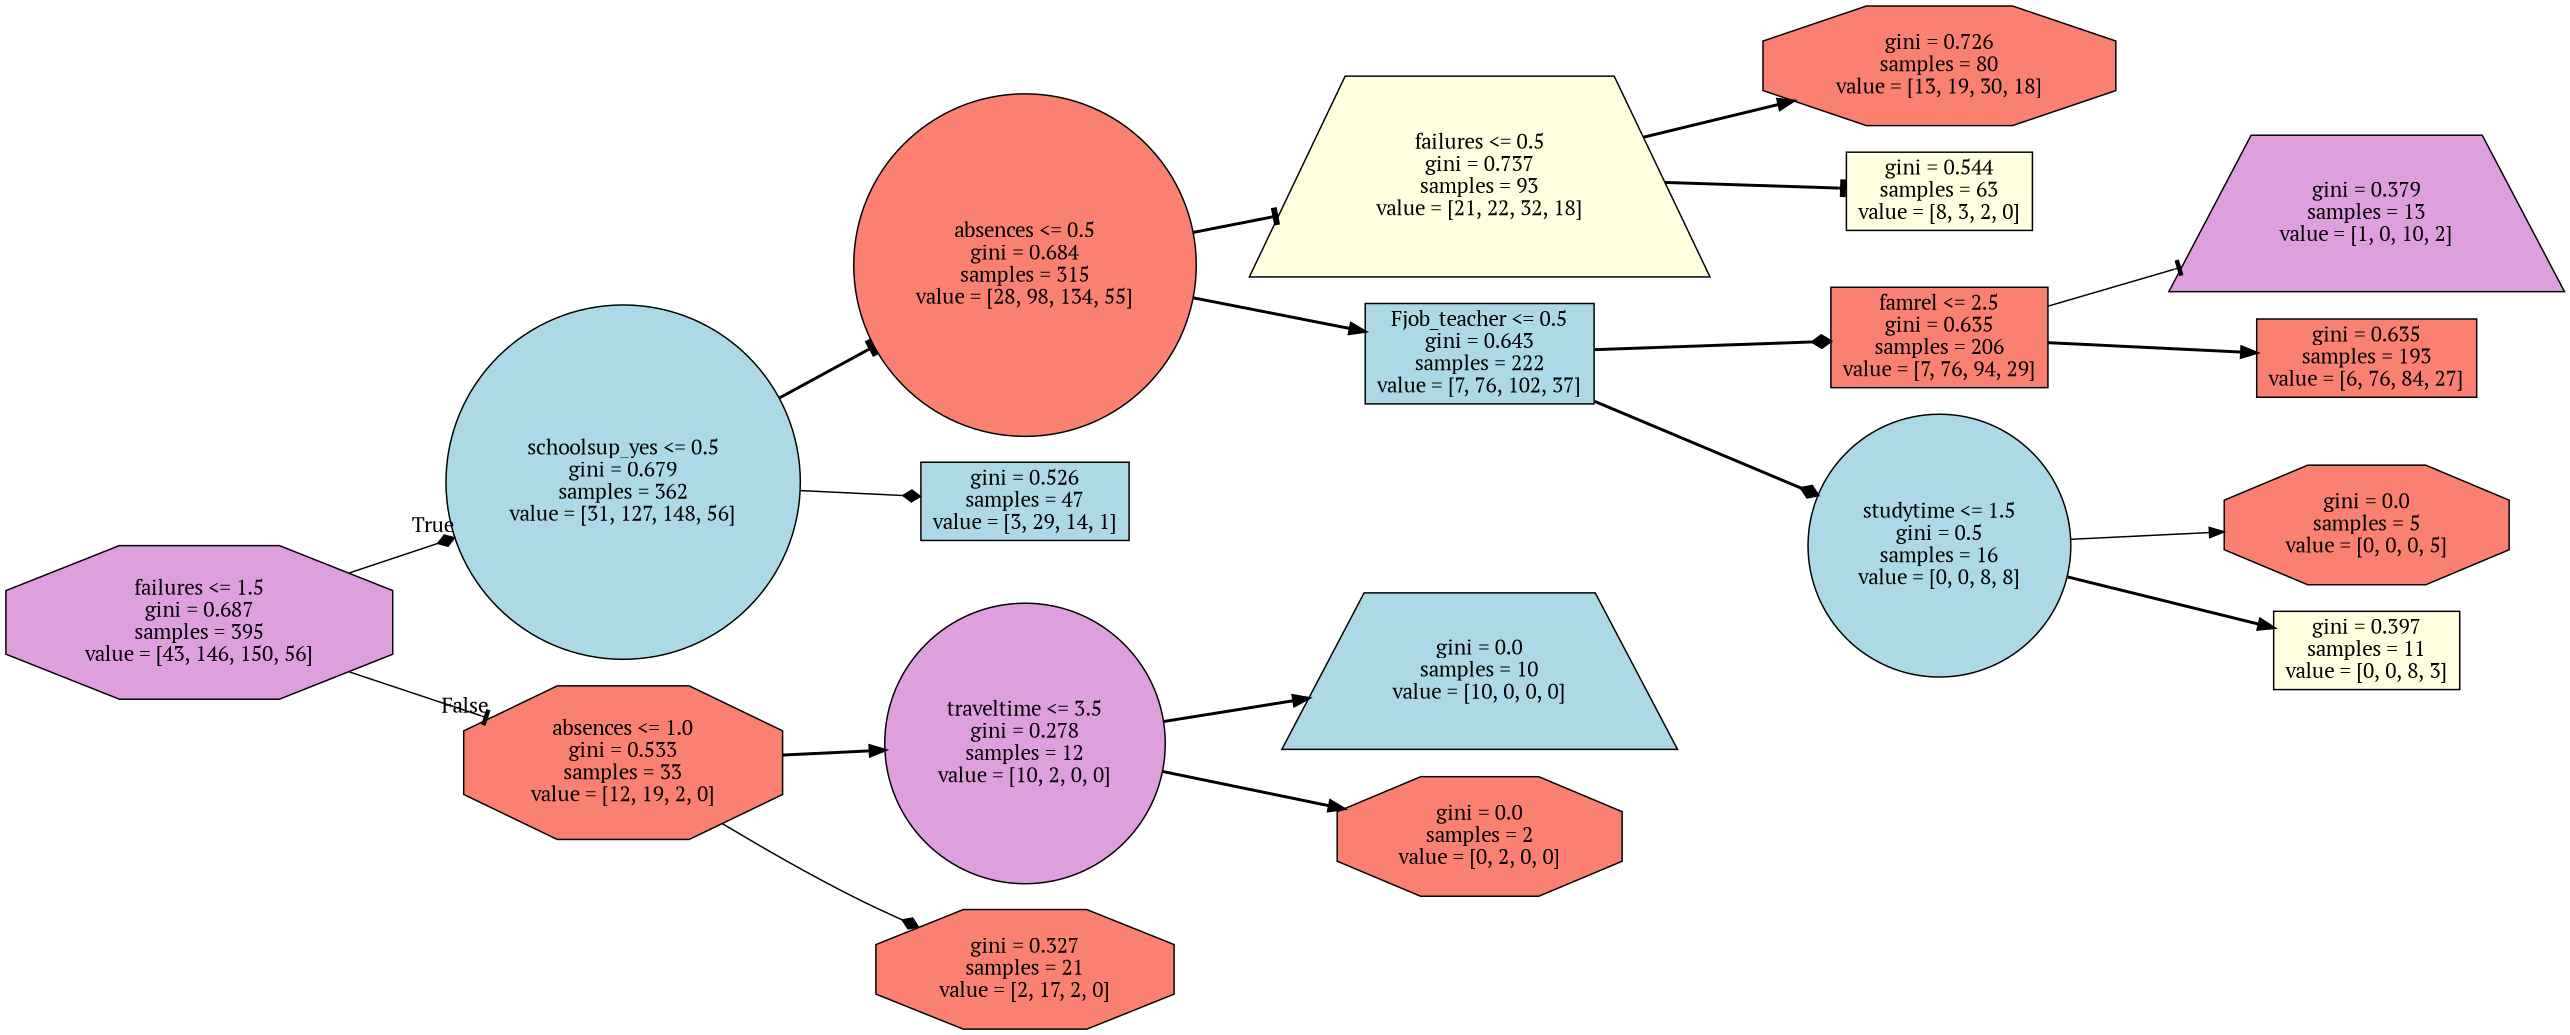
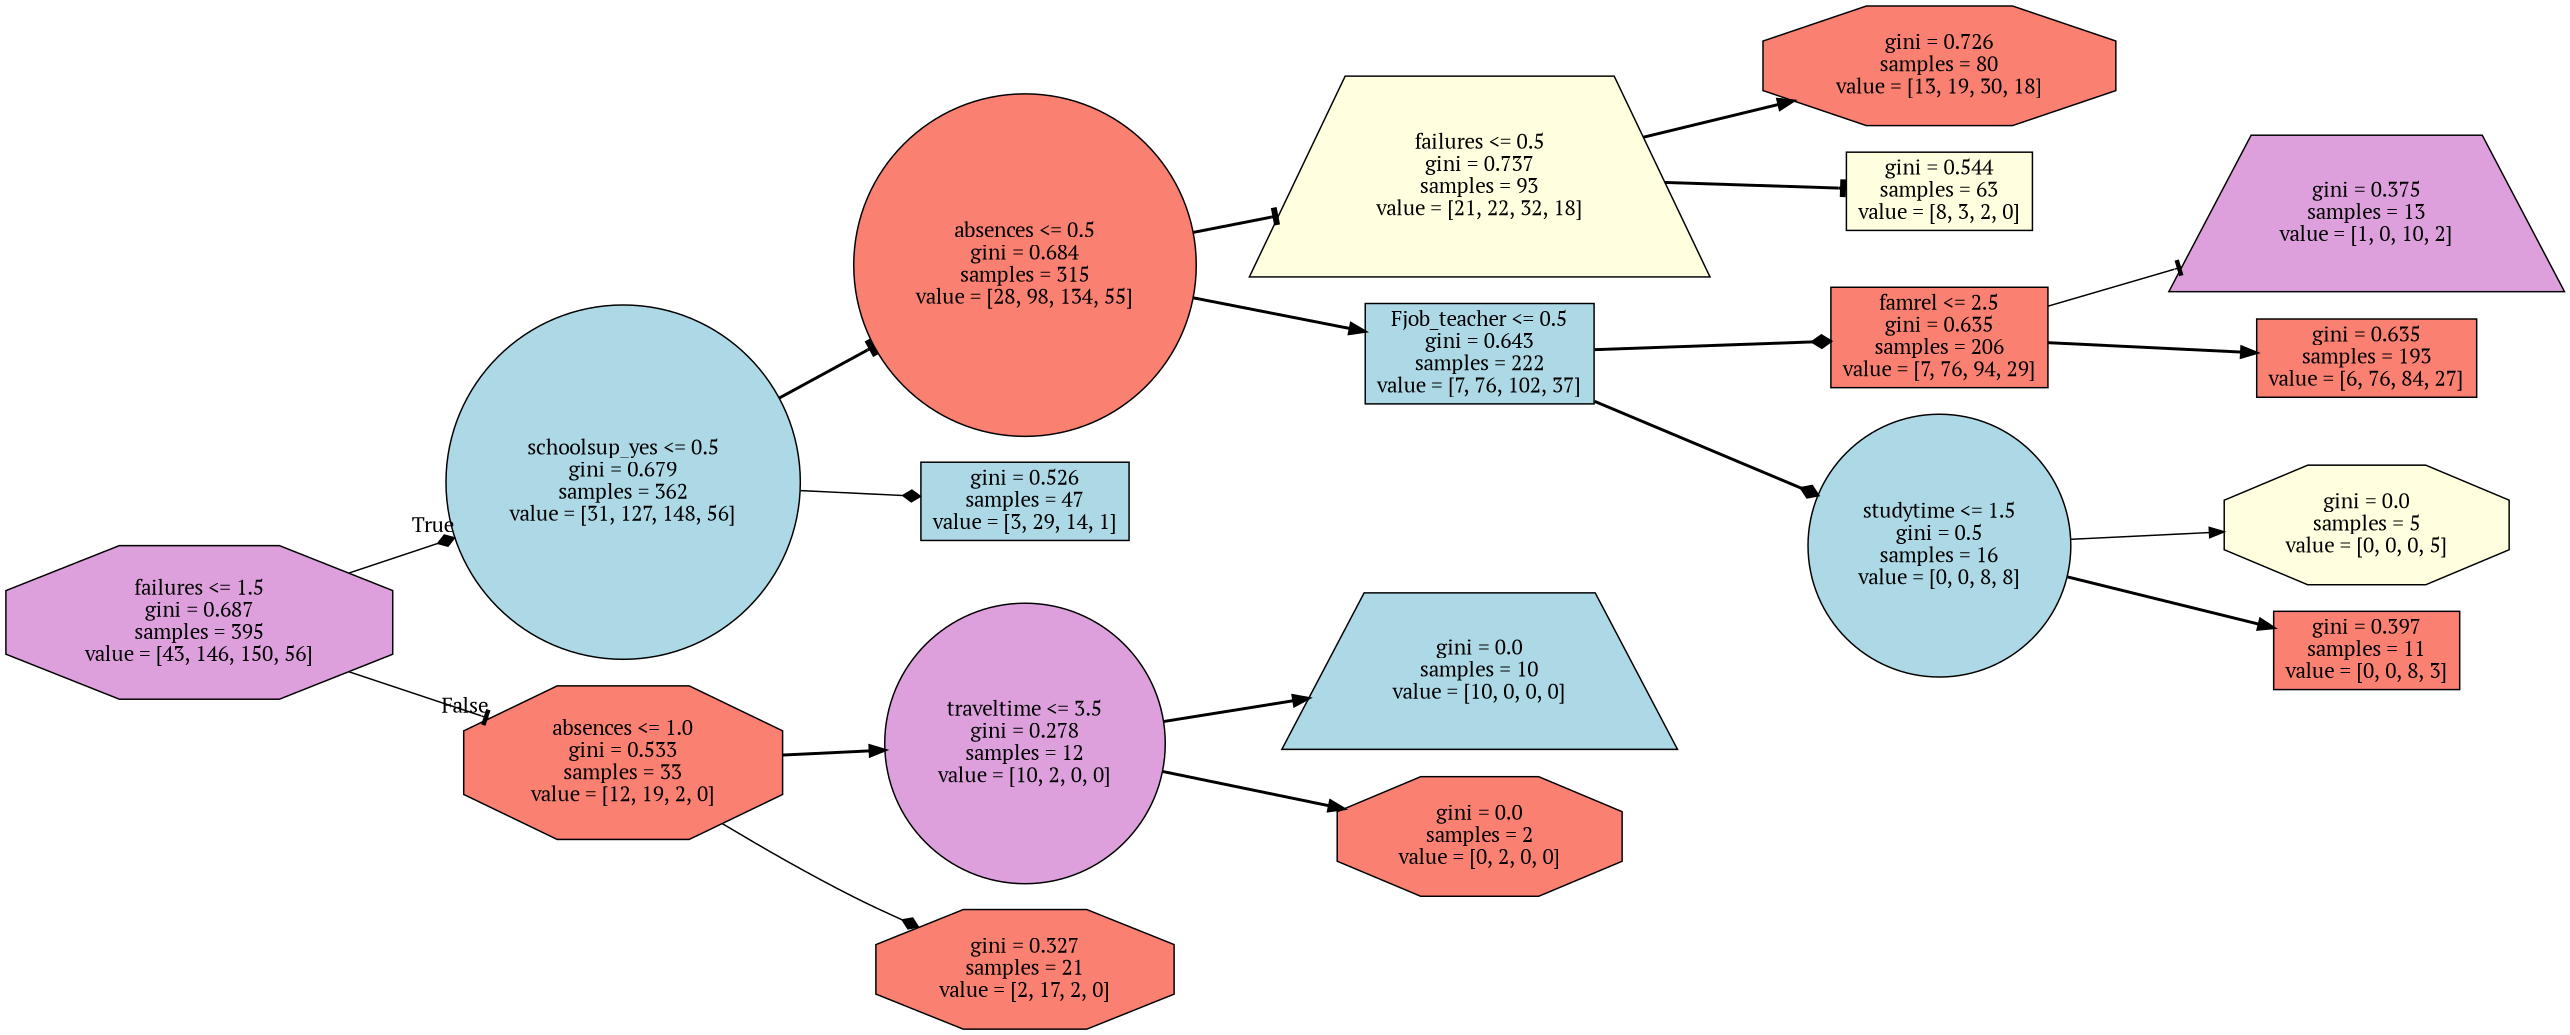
node "gini = 0.379 samples = 13 value = [1, 0, 10, 2]": label "gini = 0.379 samples = 13 value = [1, 0, 10, 2]" -> "gini = 0.375 samples = 13 value = [1, 0, 10, 2]"
node "gini = 0.0 samples = 5 value = [0, 0, 0, 5]": fillcolor salmon -> lightyellow
node "gini = 0.397 samples = 11 value = [0, 0, 8, 3]": fillcolor lightyellow -> salmon
